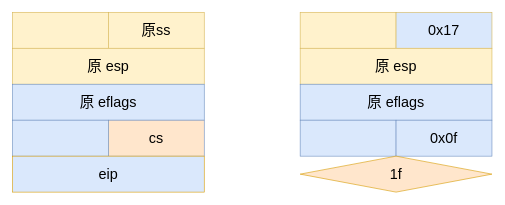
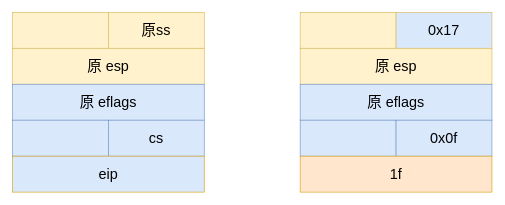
node "cs": fillcolor #ffe6cc -> #dae8fc
node "1f": shape diamond -> rectangle
